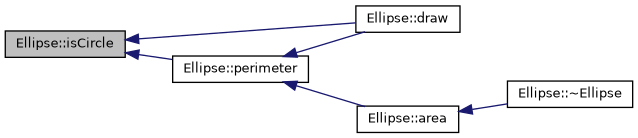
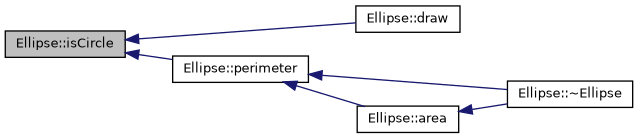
edge "Ellipse::draw" -> "Ellipse::perimeter": now "Ellipse::~Ellipse" -> "Ellipse::perimeter"
